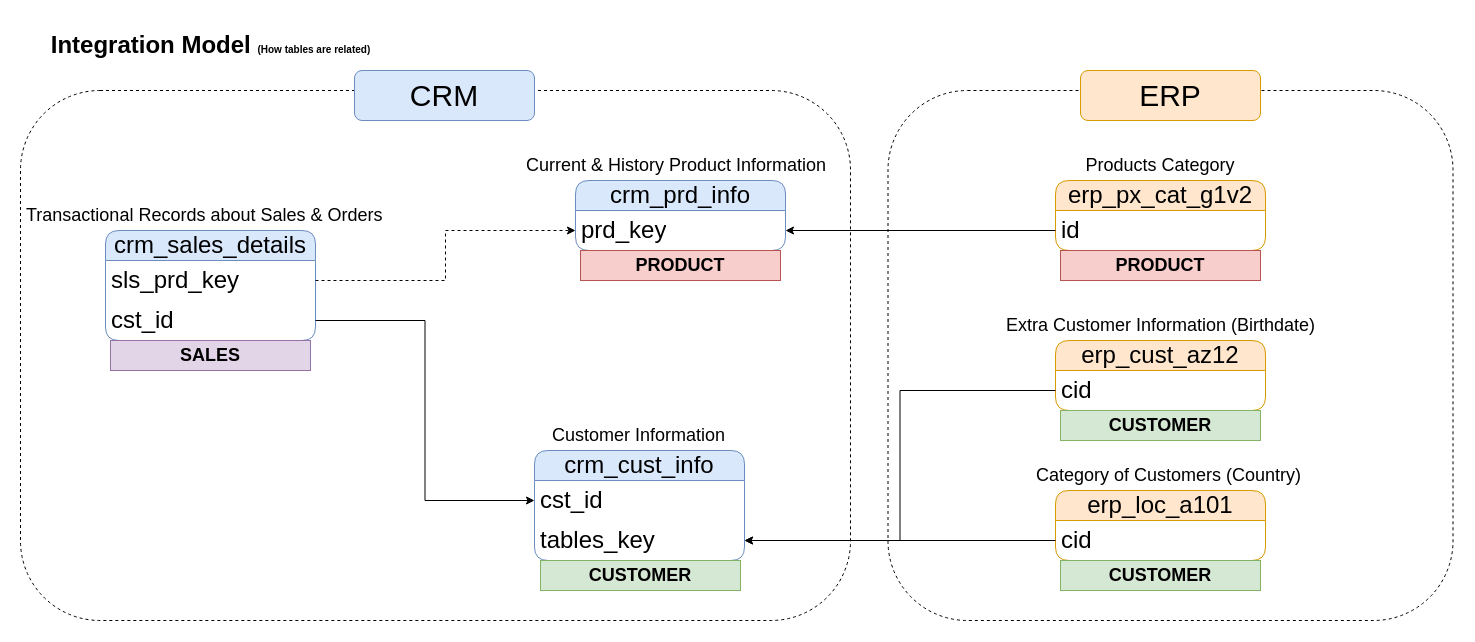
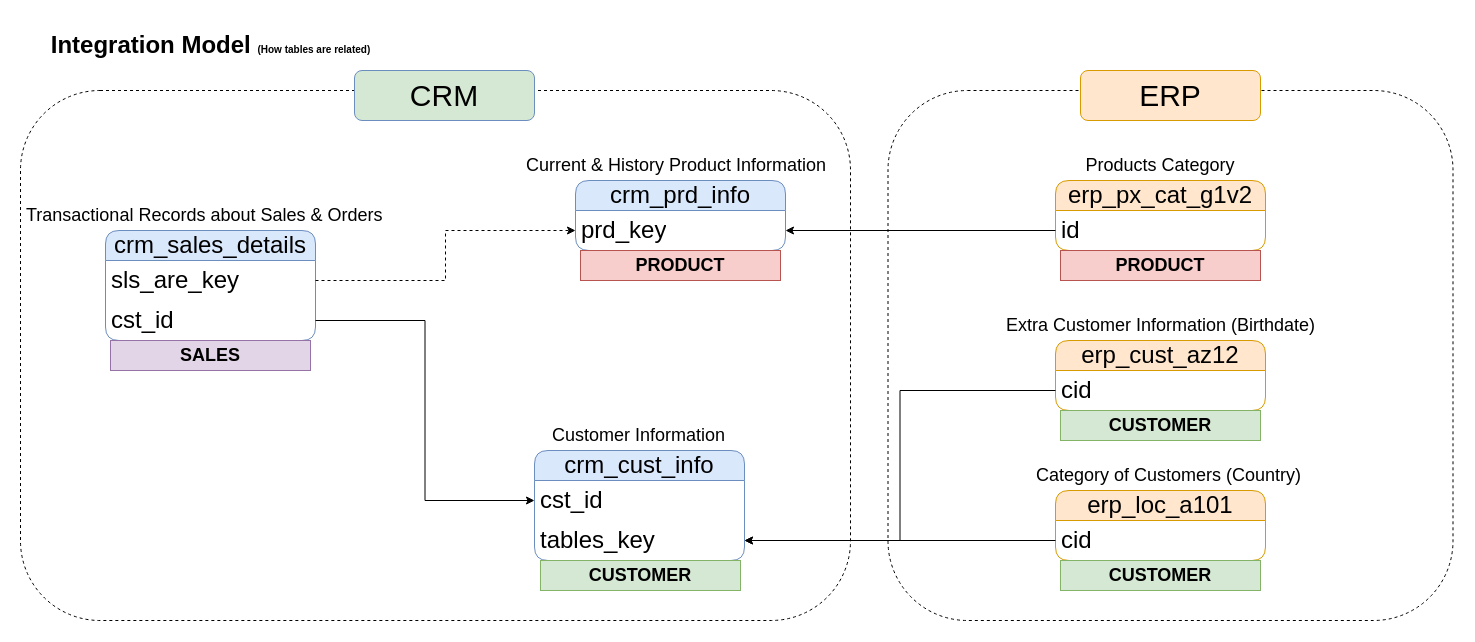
node "CRM": fillcolor #dae8fc -> #d5e8d4
node "sls_prd_key": label "sls_prd_key" -> "sls_are_key"
